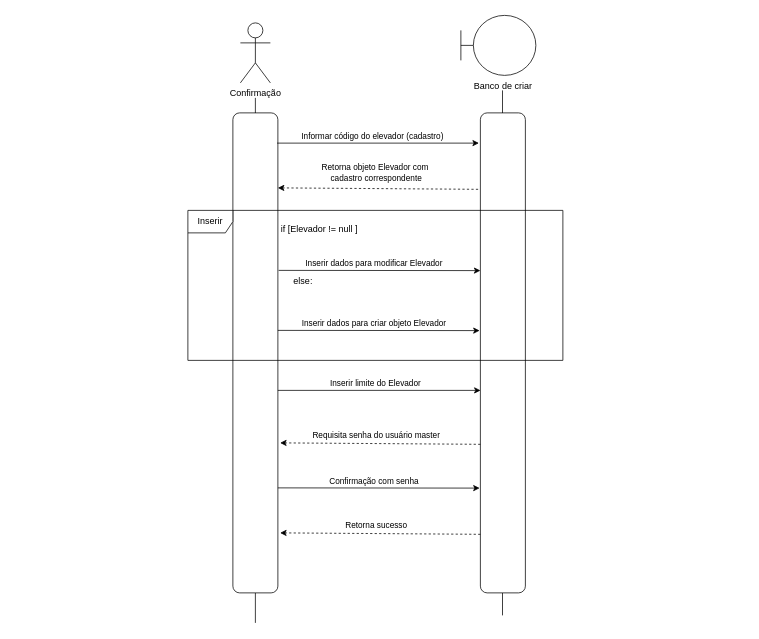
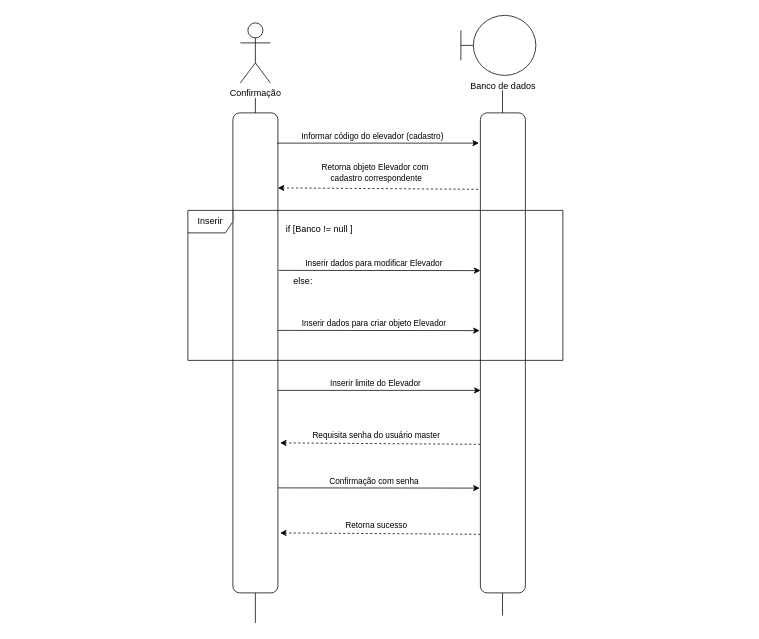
node "Banco de criar": label "Banco de criar" -> "Banco de dados"
node "if [Elevador != null ]": label "if [Elevador != null ]" -> "if [Banco != null ]"
